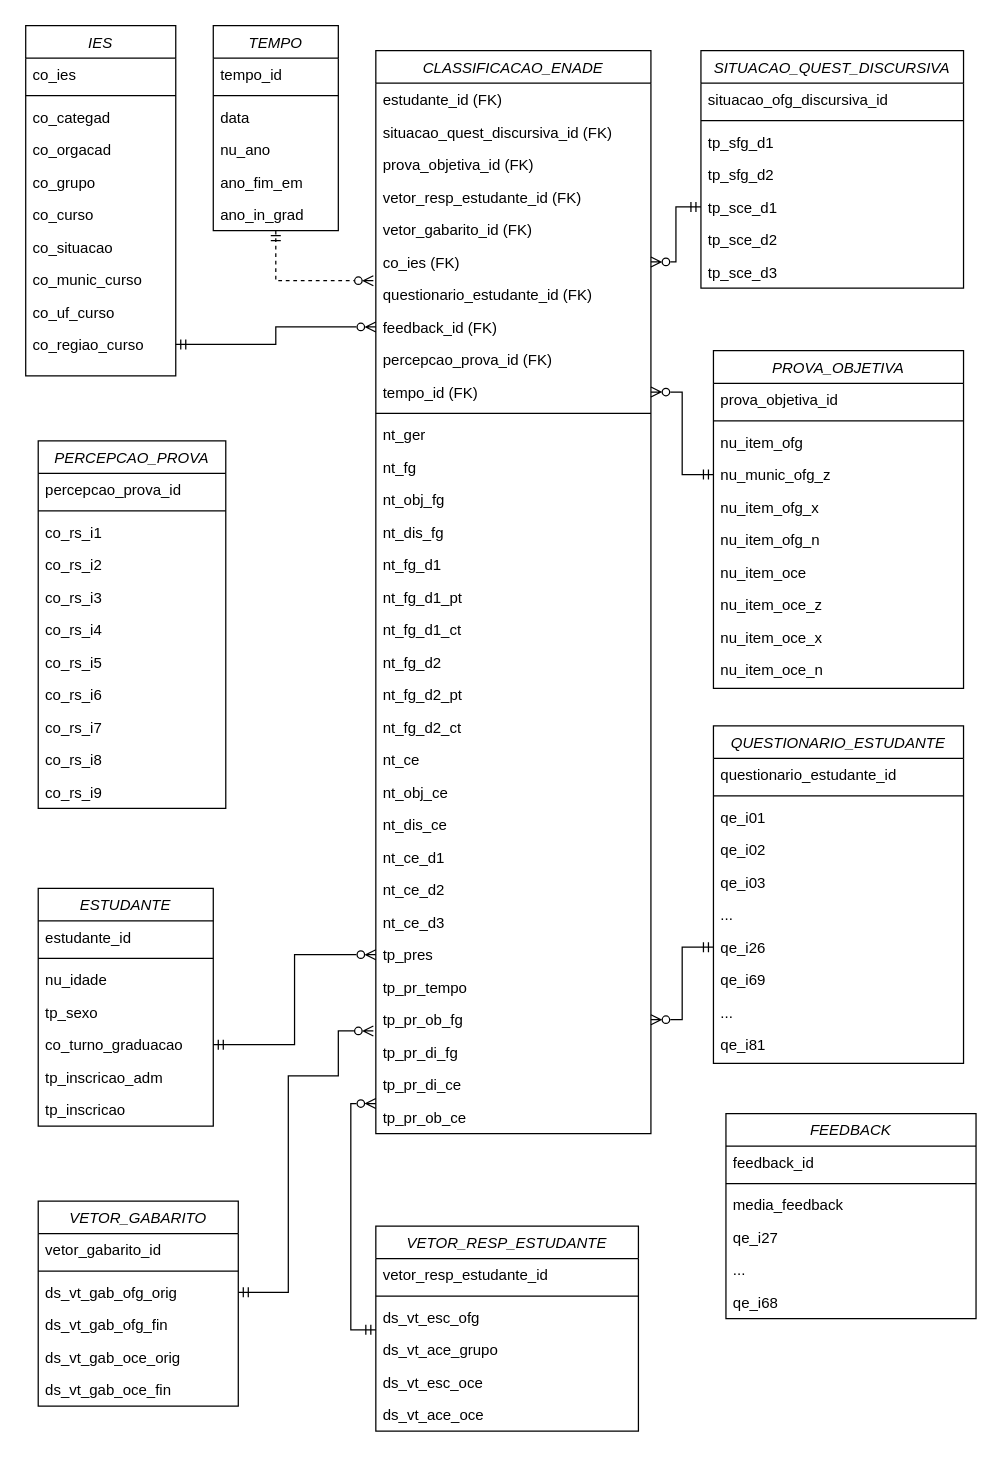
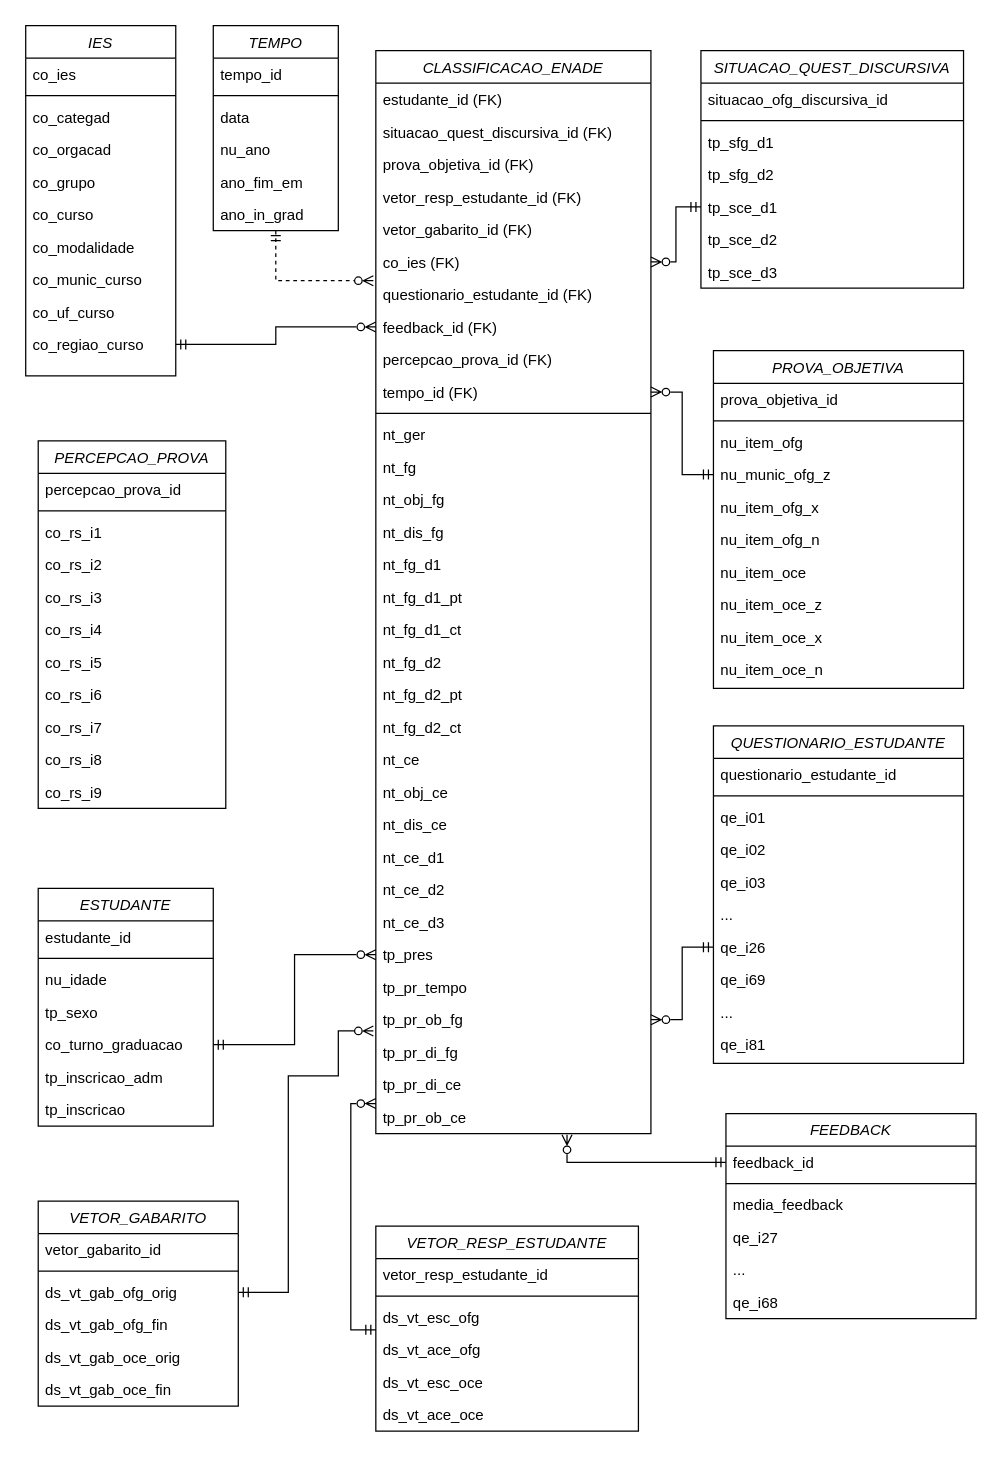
node "co_situacao": label "co_situacao" -> "co_modalidade"
edge "tp_pr_ob_ce" -- "feedback_id": added
node "ds_vt_ace_grupo": label "ds_vt_ace_grupo" -> "ds_vt_ace_ofg"
